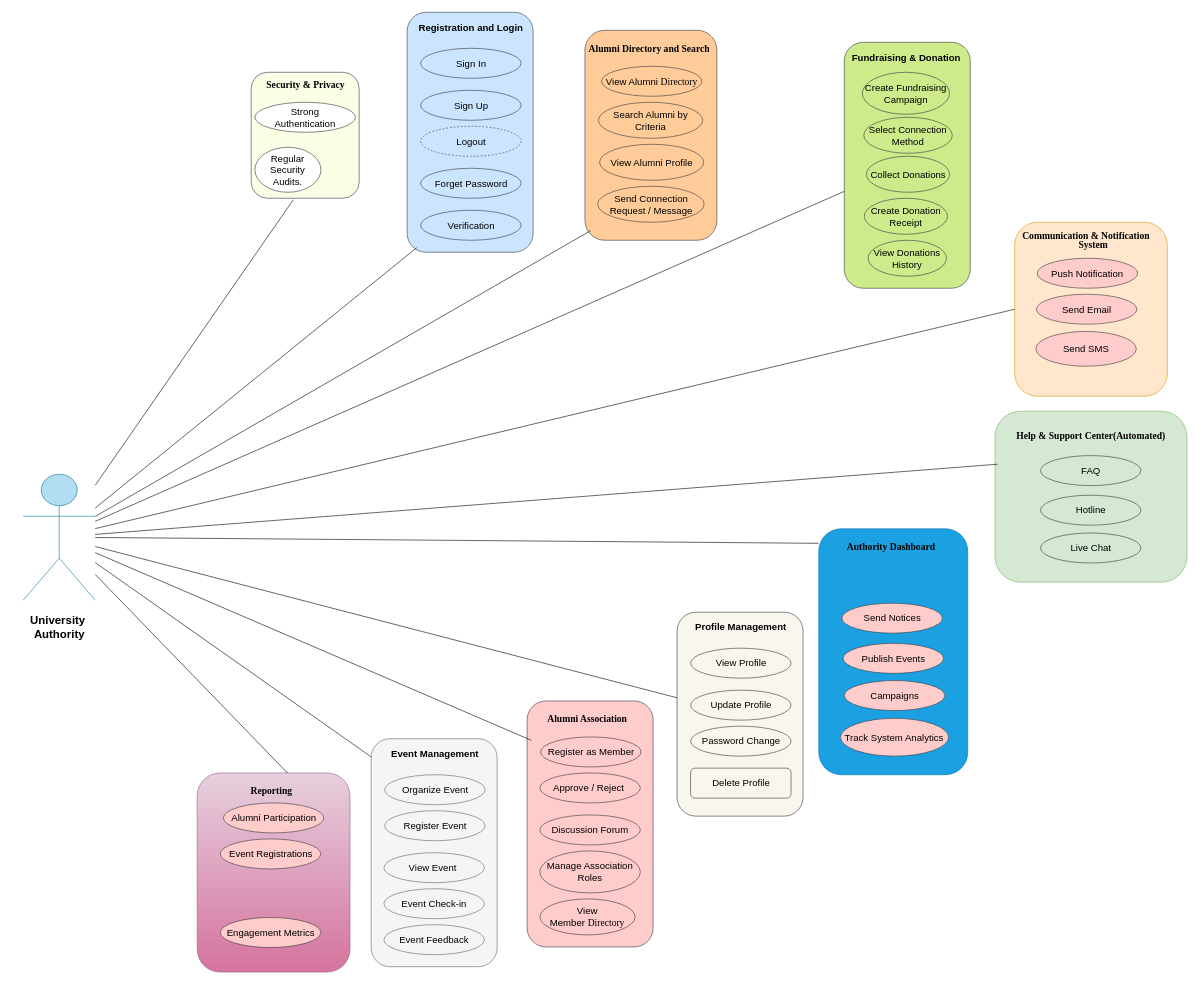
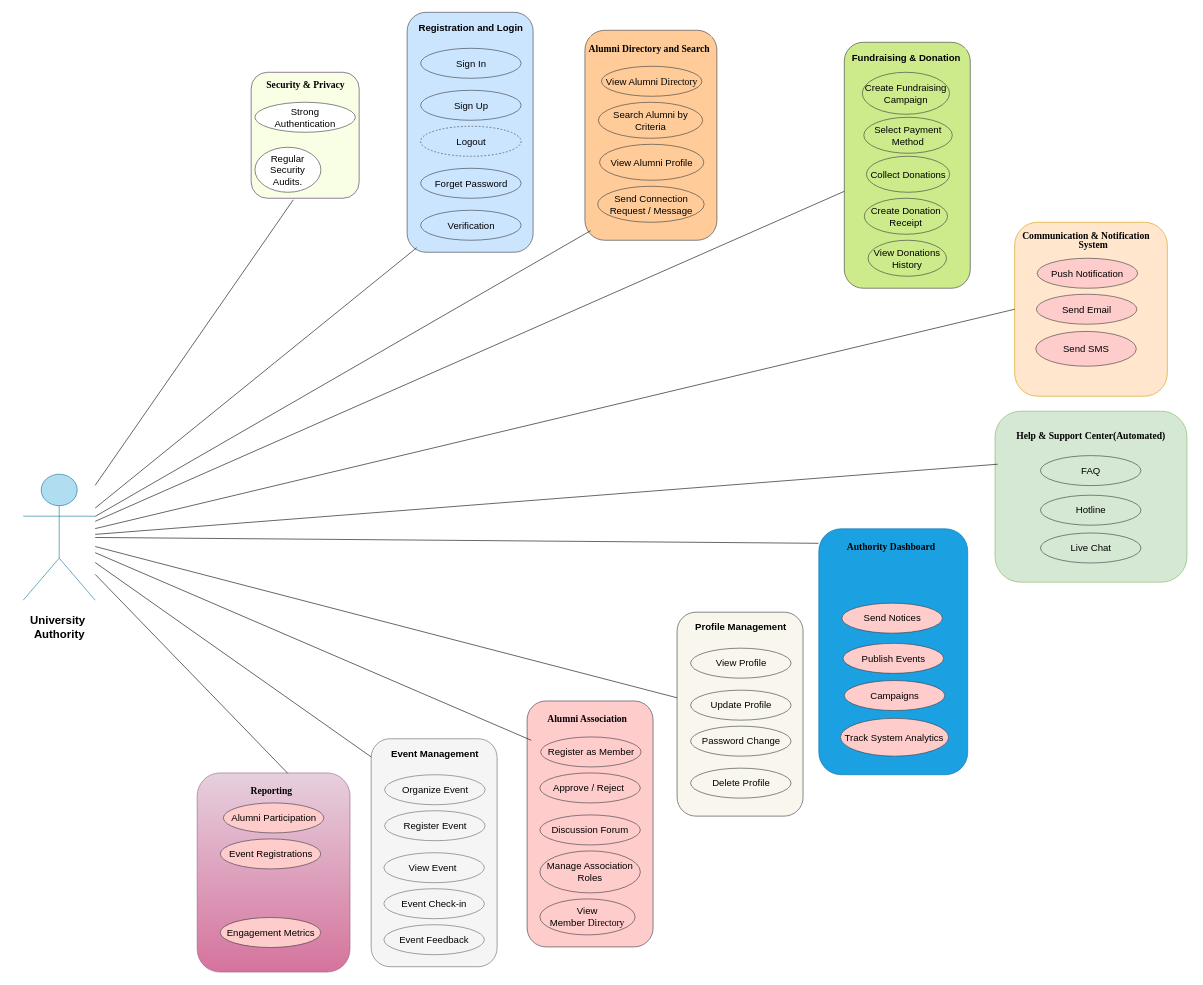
node "Select Connection Method": label "Select Connection Method" -> "Select Payment Method"
node "Delete Profile": shape rounded rectangle -> ellipse
